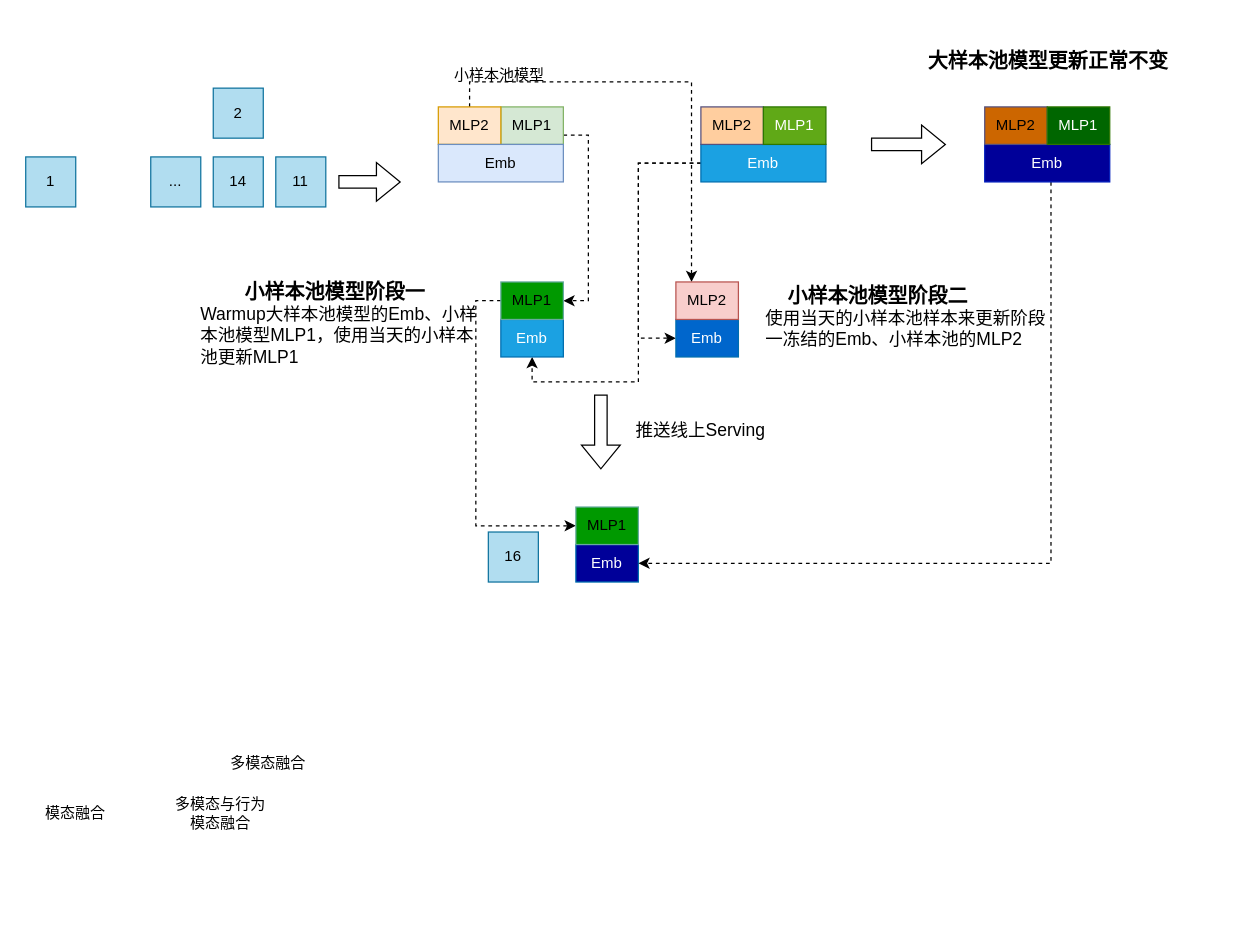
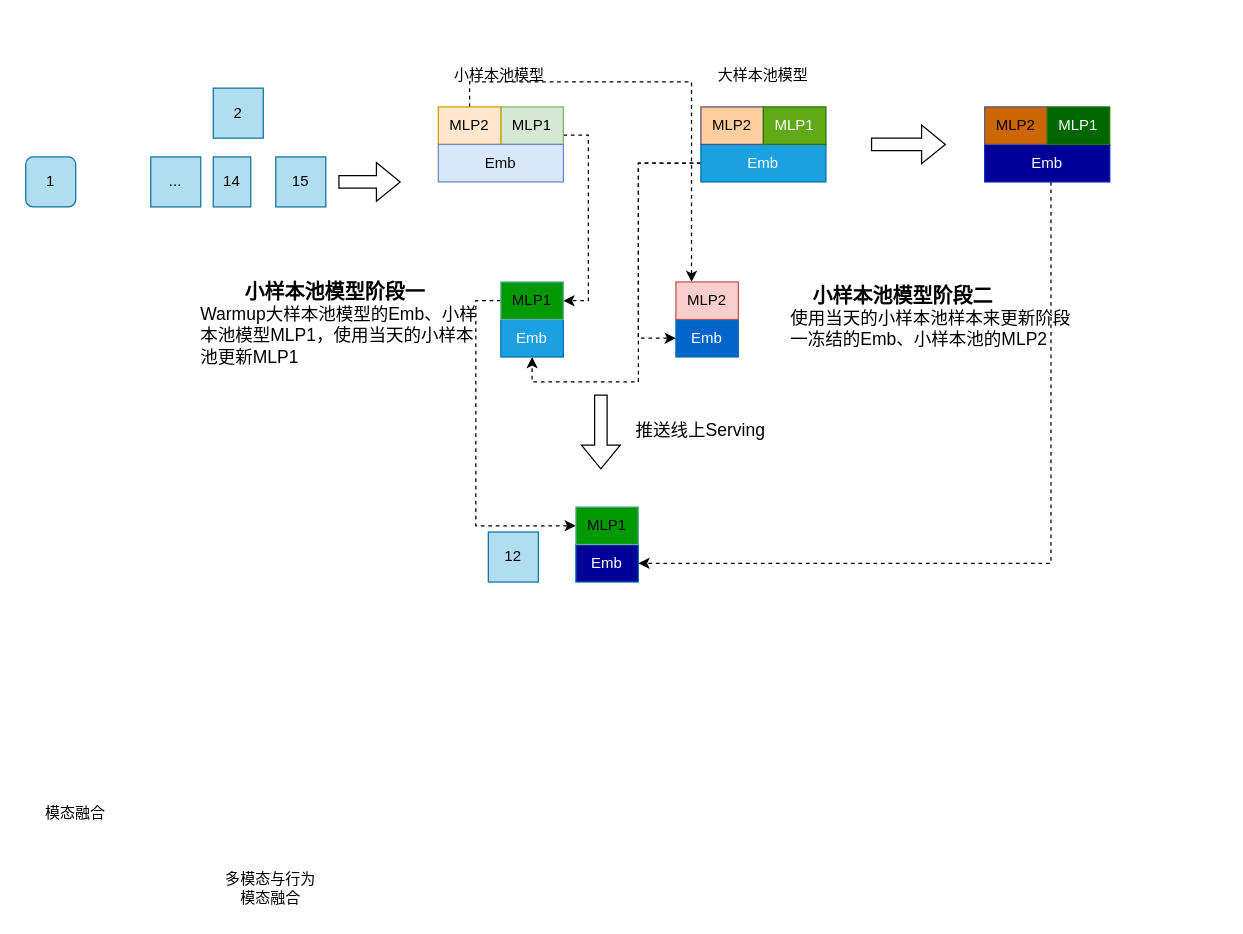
node "大样本池模型更新正常不变": removed
node "大样本池模型": added
node "1": shape rectangle -> rounded rectangle
node "14": size 50x50 -> 38x50
node "11": label "11" -> "15"
node "小样本池模型阶段二 使用当天的小样本池样本来更新阶段一冻结的Emb、小样本池的MLP2": moved (908, 316) -> (933, 316)
node "16": label "16" -> "12"
node "多模态融合": removed
node "多模态与行为 模态融合": moved (221, 813) -> (271, 888)
